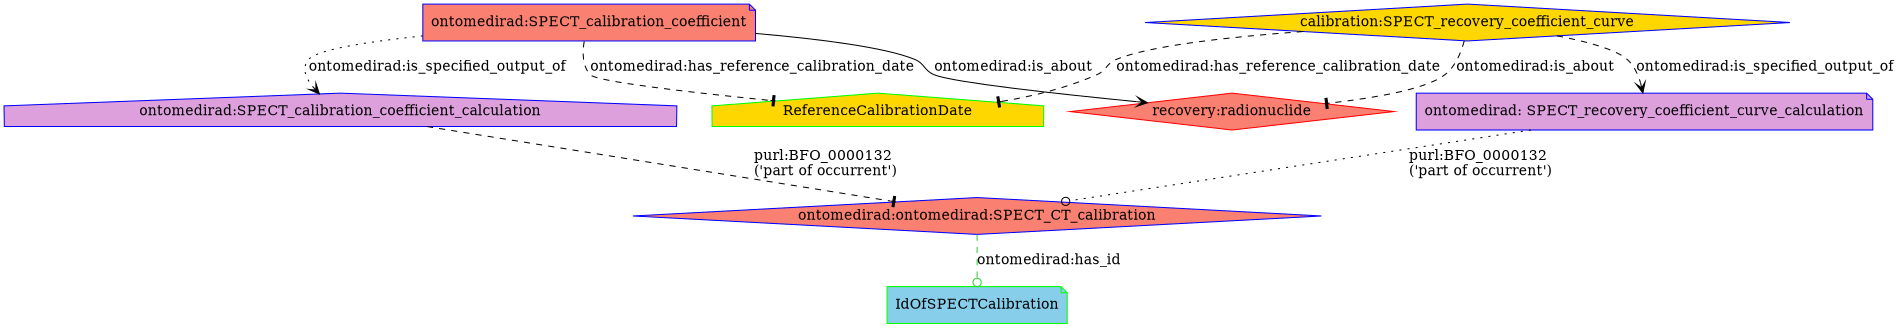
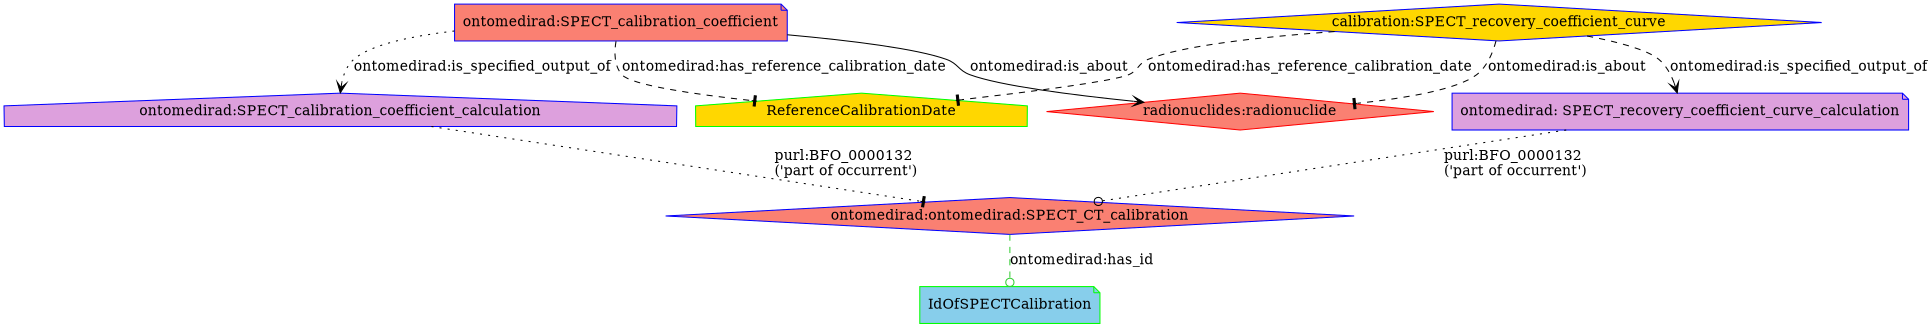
node "recovery:radionuclide": label "recovery:radionuclide" -> "radionuclides:radionuclide"
edge "ontomedirad:SPECT_calibration_coefficient_calculation" -> "ontomedirad:ontomedirad:SPECT_CT_calibration": style dashed -> dotted
